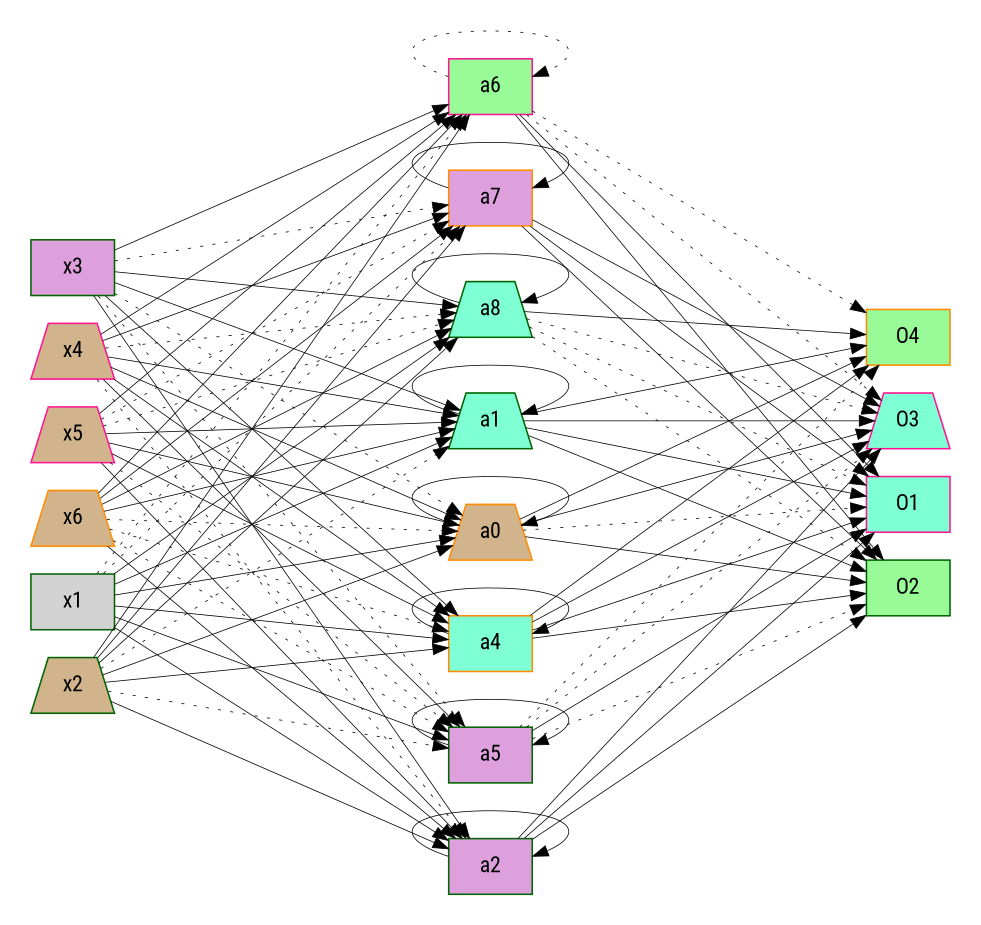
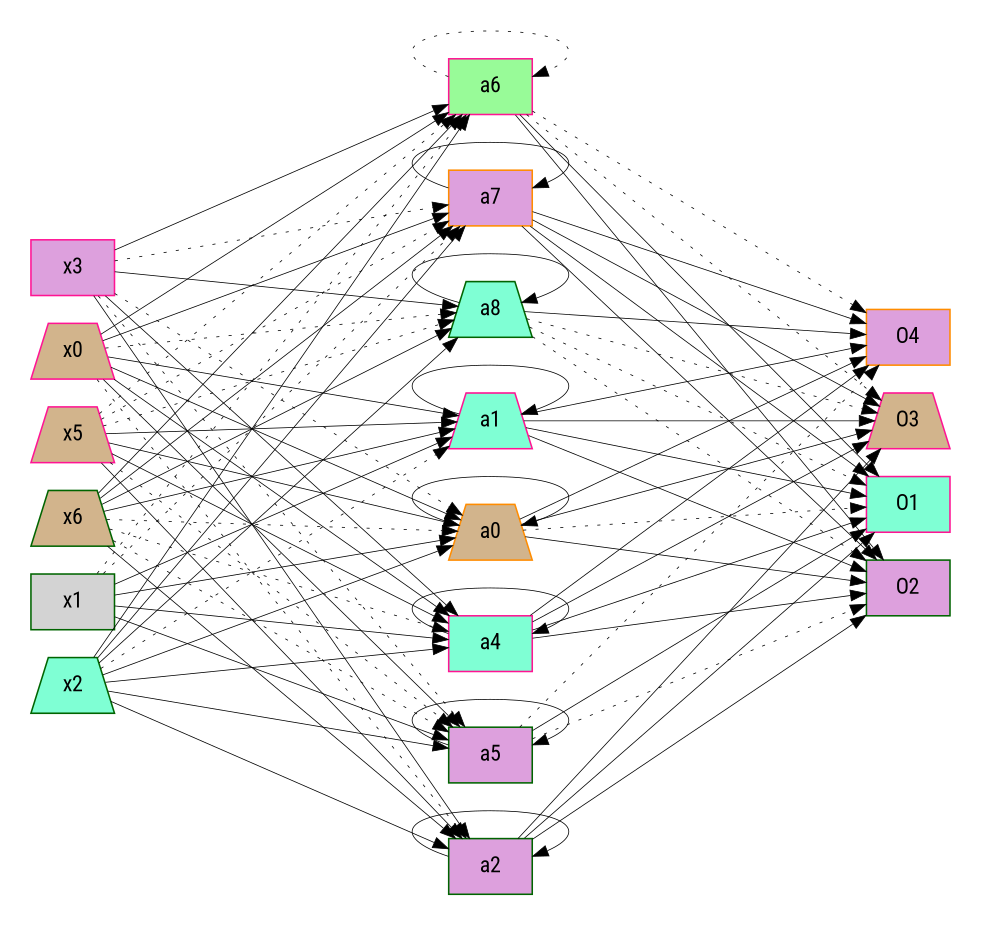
edge "x5" -> "a6": style solid -> dotted
edge "a7" -> "O4": added
node "x3": color darkgreen -> deeppink
edge "x3" -> "a1": removed
node "O4": fillcolor palegreen -> plum
node "x4": label "x4" -> "x0"
node "a1": color darkgreen -> deeppink
node "O3": fillcolor aquamarine -> tan
edge "x1" -> "a8": removed
node "x6": color darkorange -> darkgreen
node "O2": fillcolor palegreen -> plum
edge "a5" -> "O3": removed
node "a4": color darkorange -> deeppink
node "x2": fillcolor tan -> aquamarine
edge "x2" -> "a5": style dotted -> bold
edge "x1" -> "a2": removed
